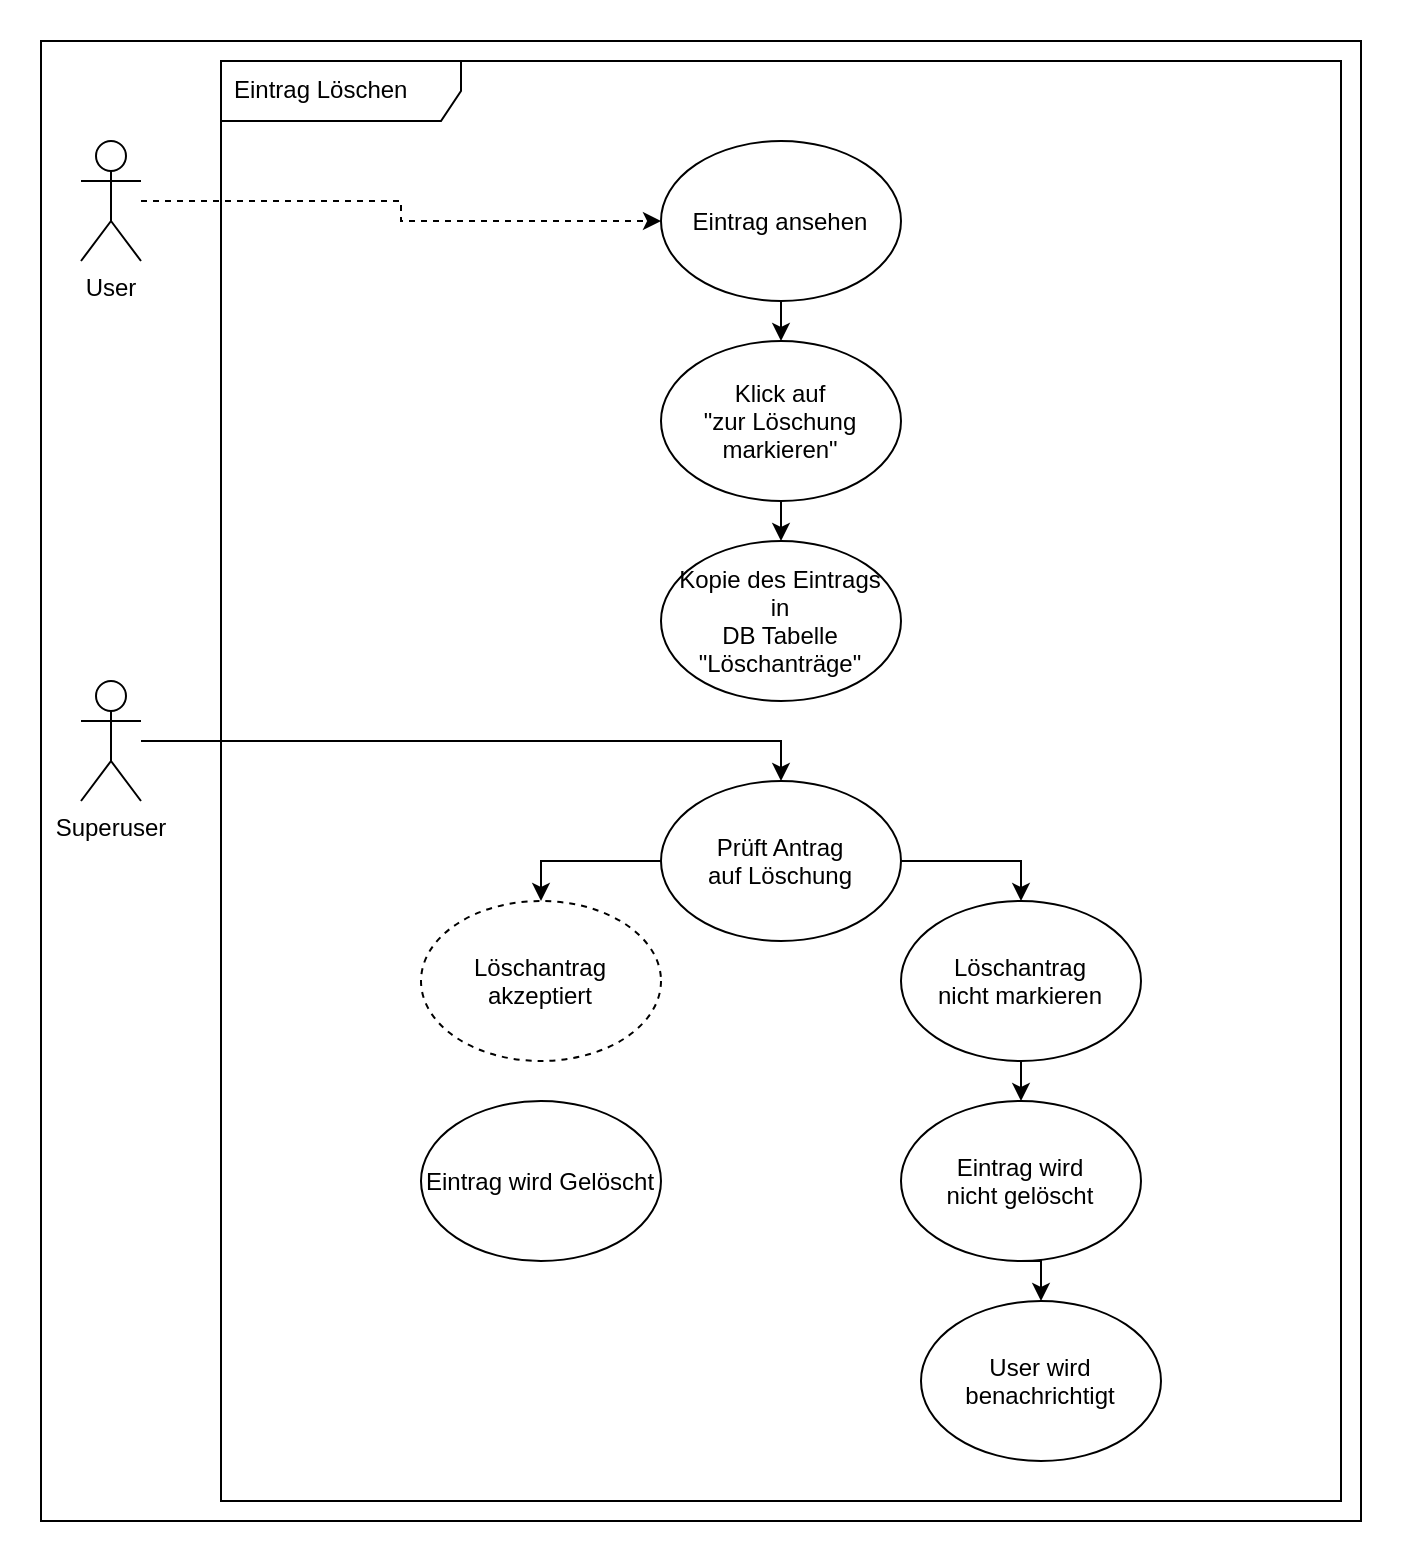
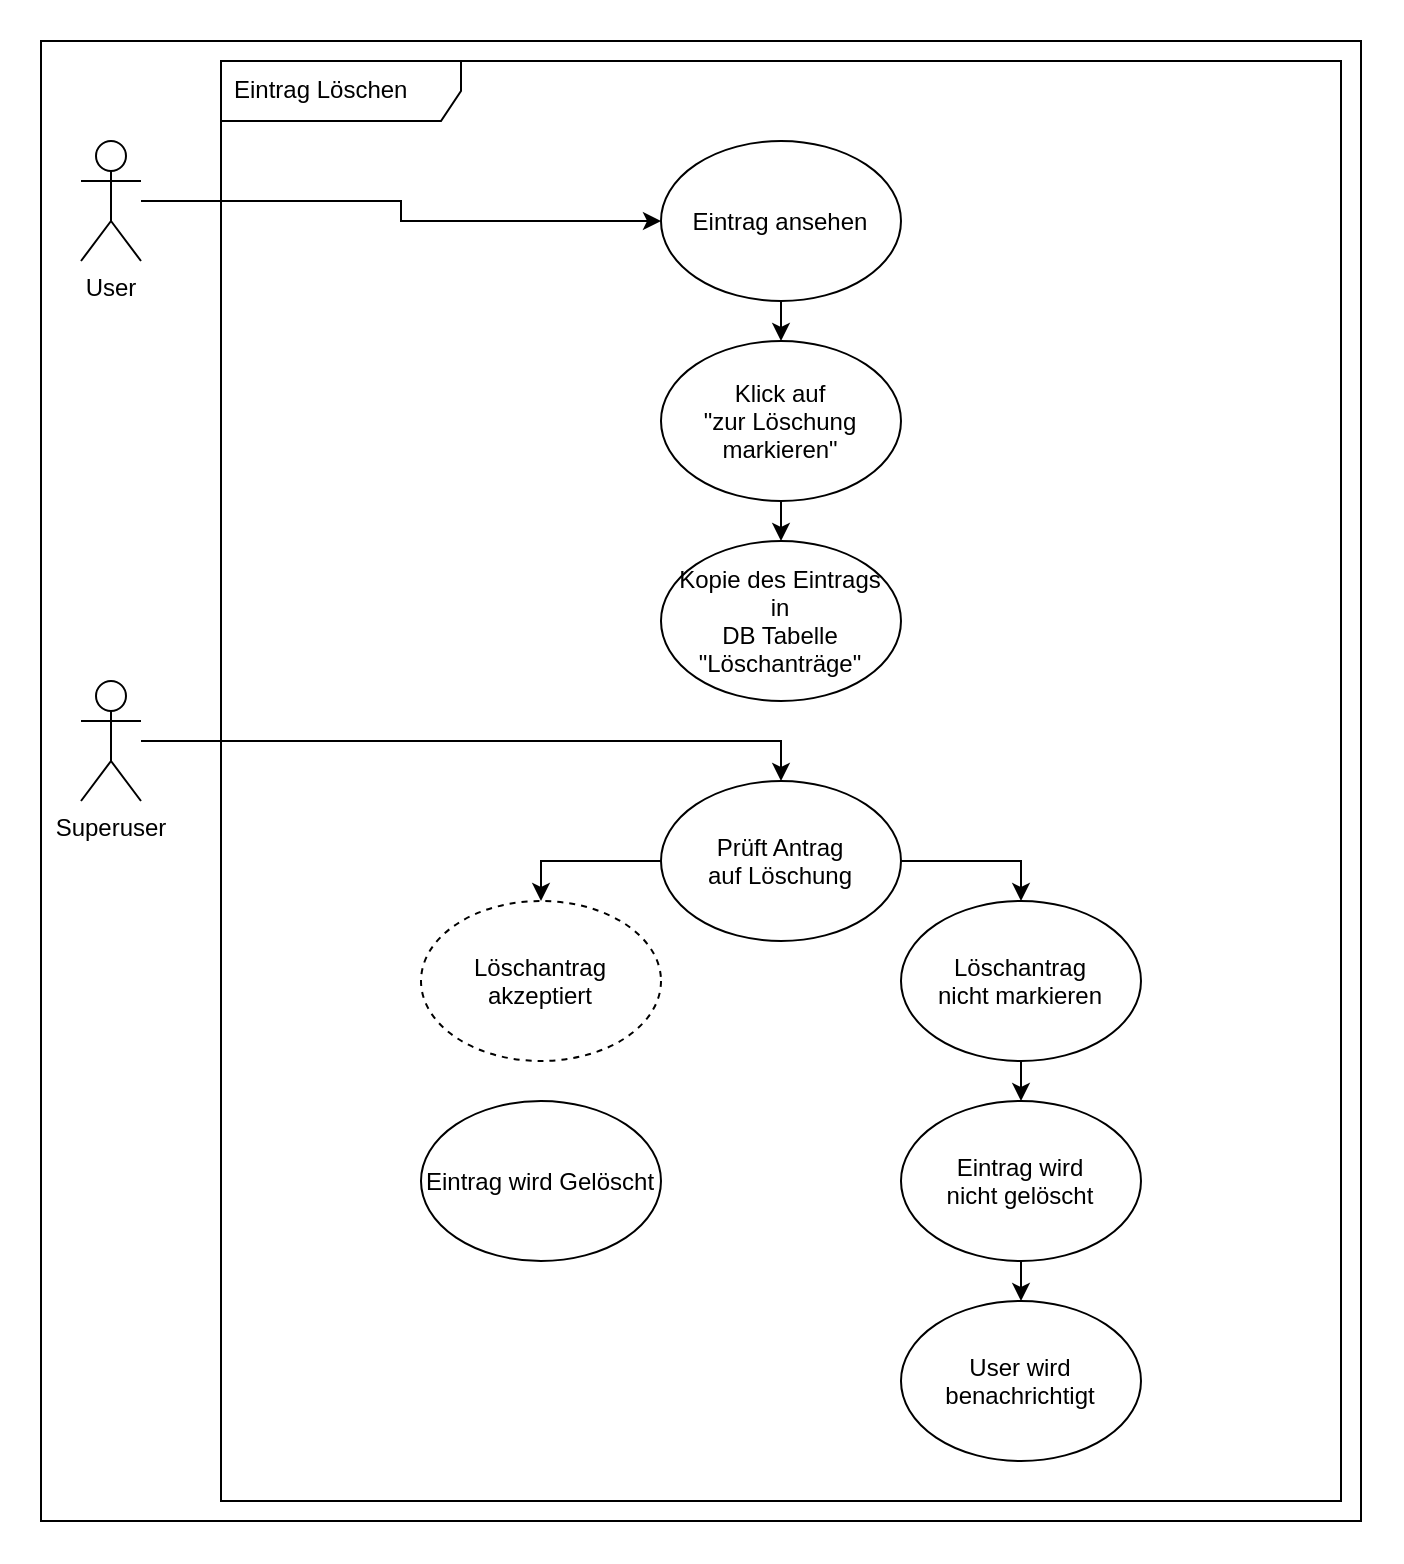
edge "User" -> "Eintrag ansehen": style dashed -> solid
node "User wird benachrichtigt": moved (1041, 1381) -> (1021, 1381)
